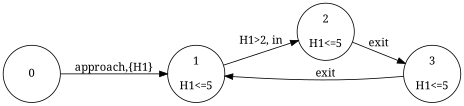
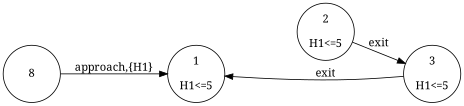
edge "1 H1<=5" -> "2 H1<=5": removed, label "H1>2, in"
node "0": label "0" -> "8"
